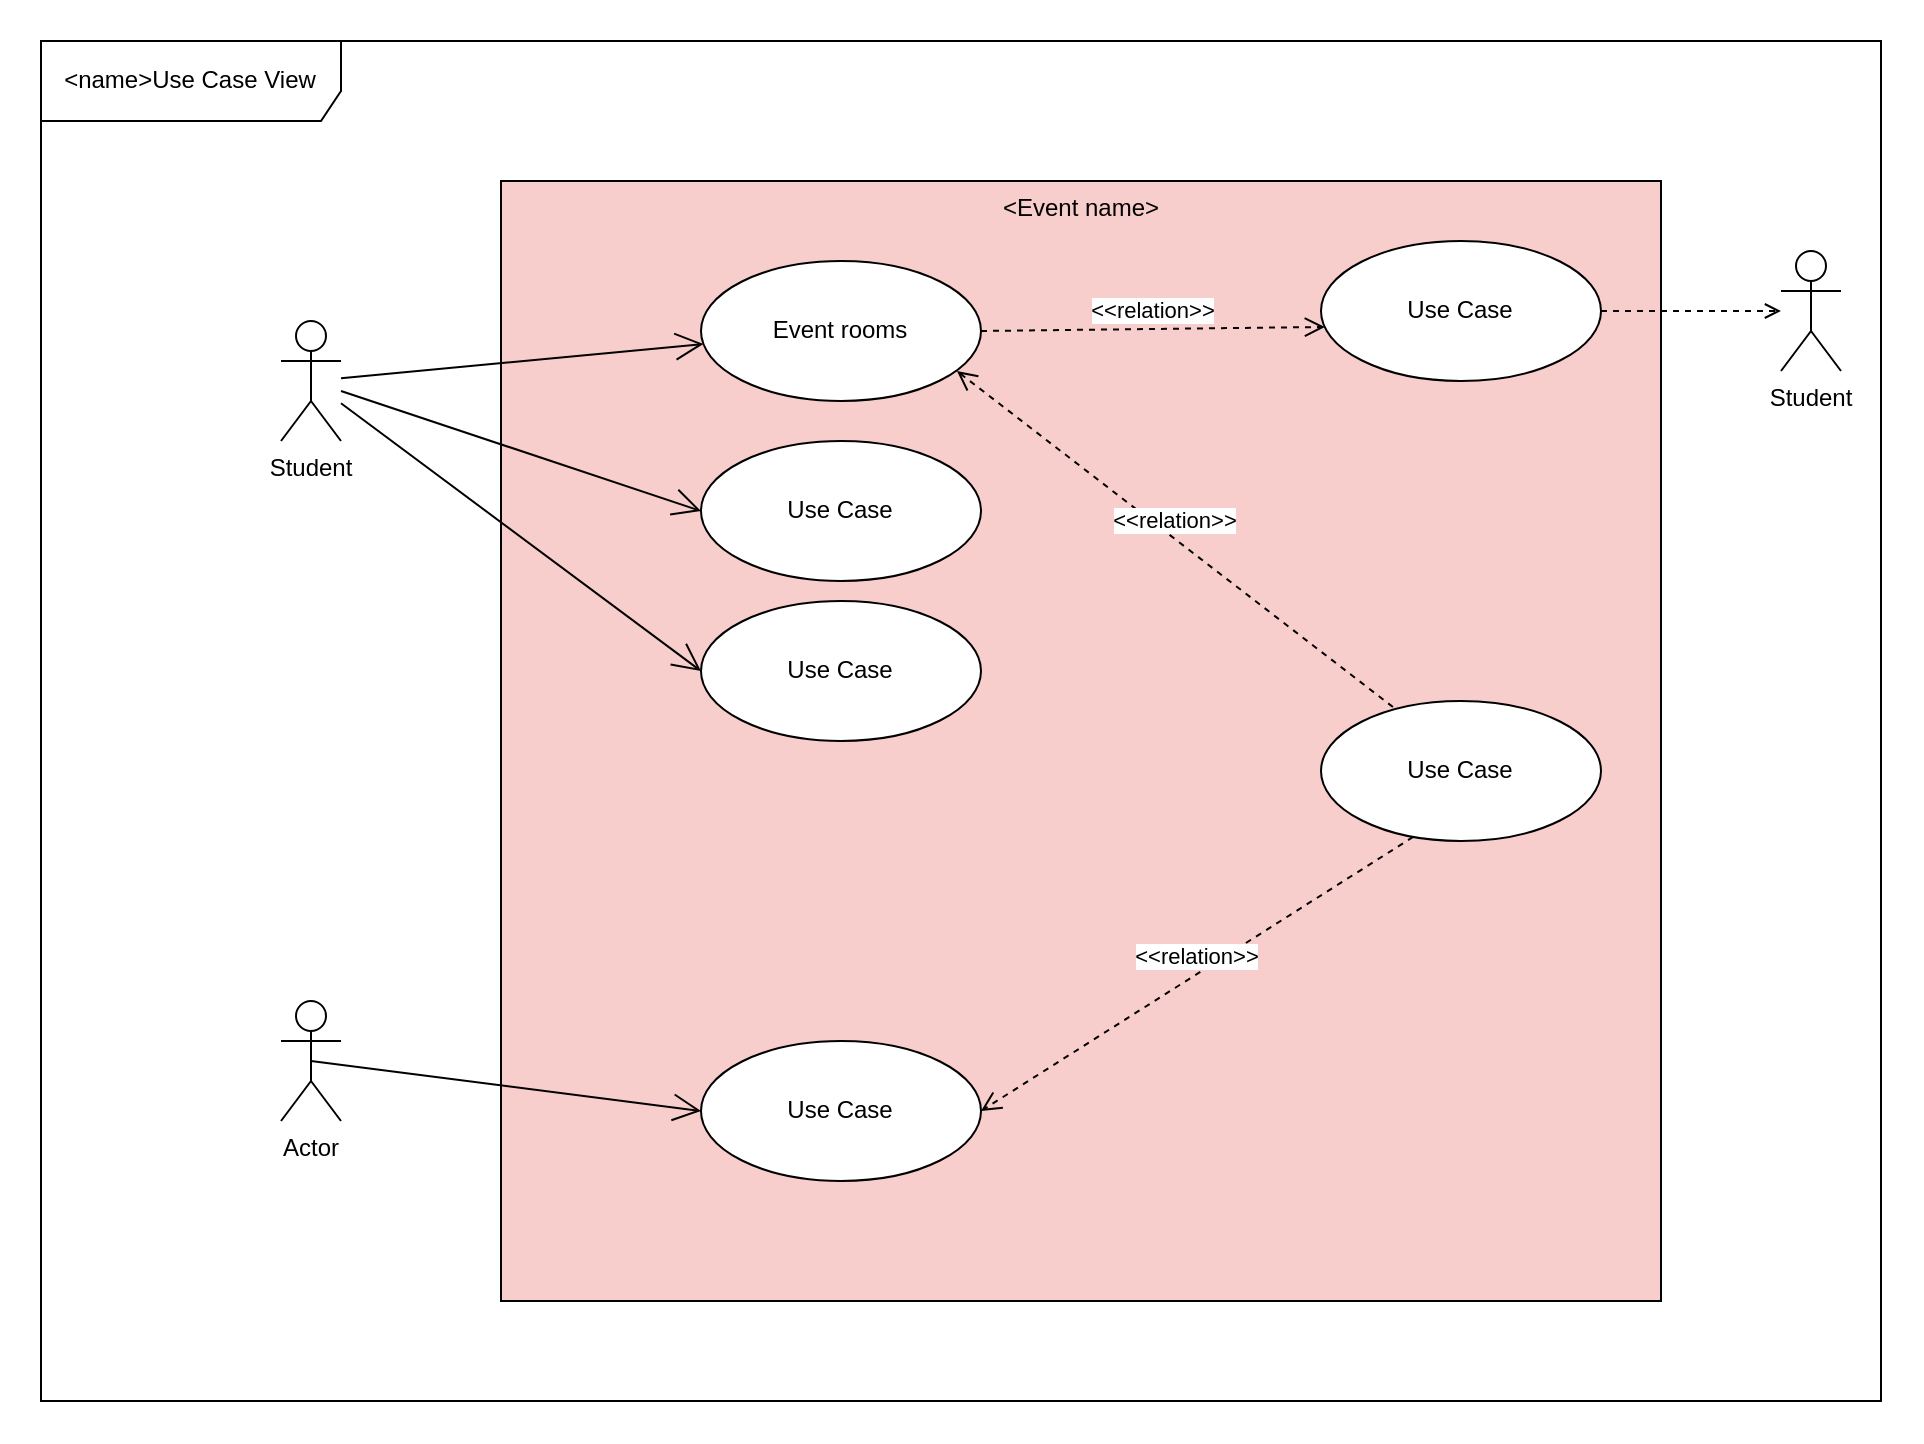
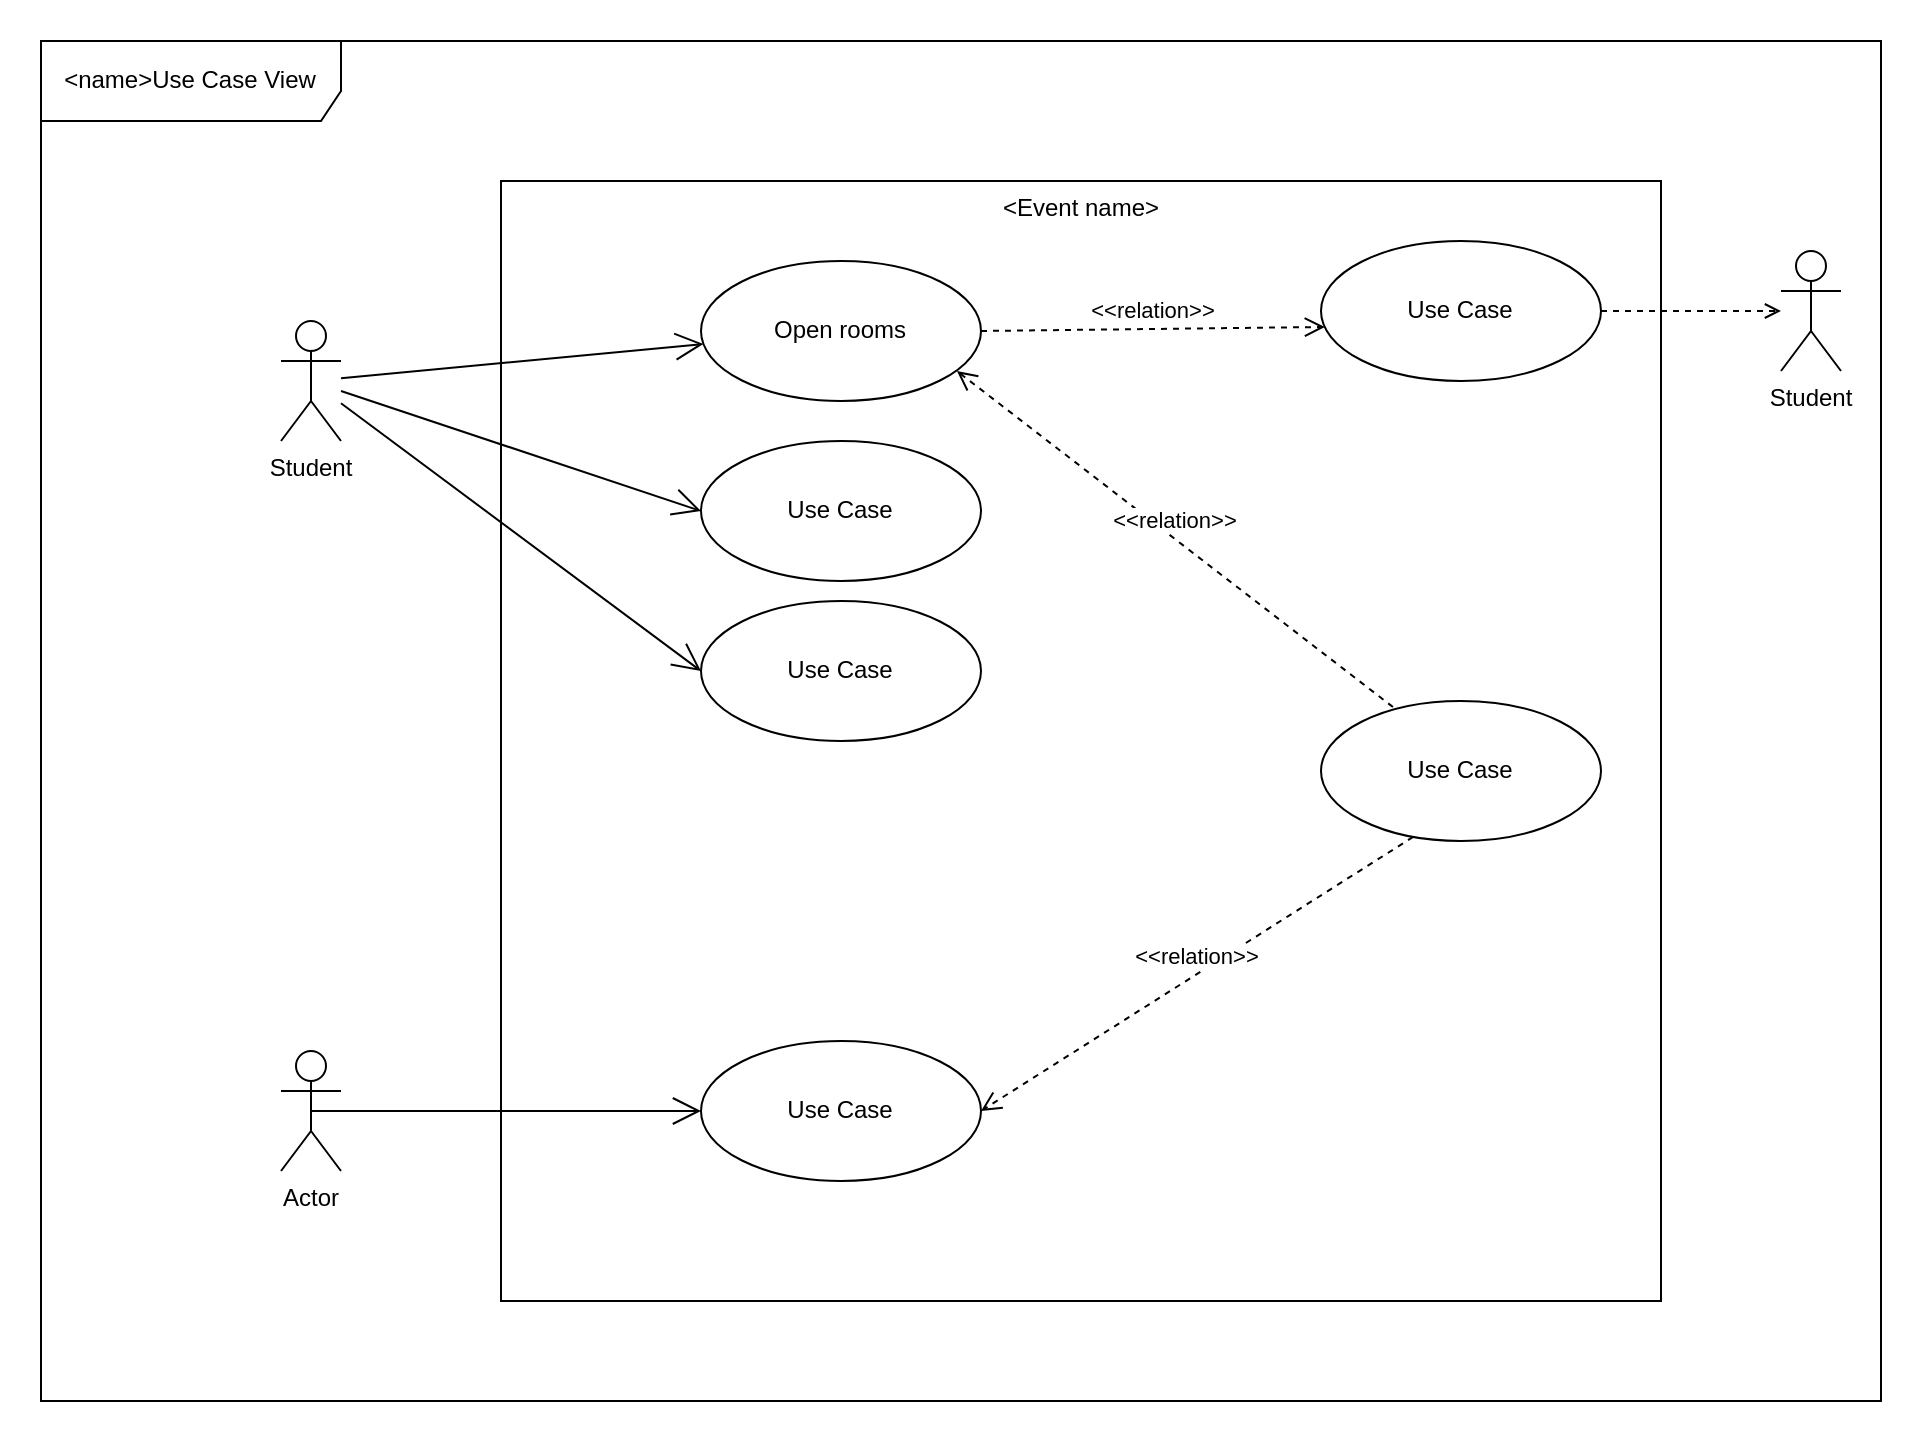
node "Event rooms": label "Event rooms" -> "Open rooms"
node "<Event name>": fillcolor #f8cecc -> #ffffff
node "Actor": moved (311, 1061) -> (311, 1111)
